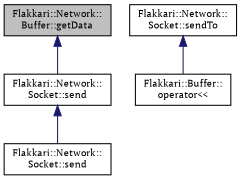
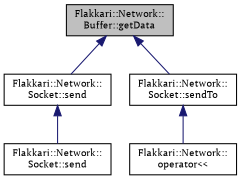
edge "Flakkari::Network:: Socket::sendTo" -> "Flakkari::Network:: Buffer::getData": added
node "Flakkari::Buffer:: operator<<": label "Flakkari::Buffer:: operator<<" -> "Flakkari::Network:: operator<<"
